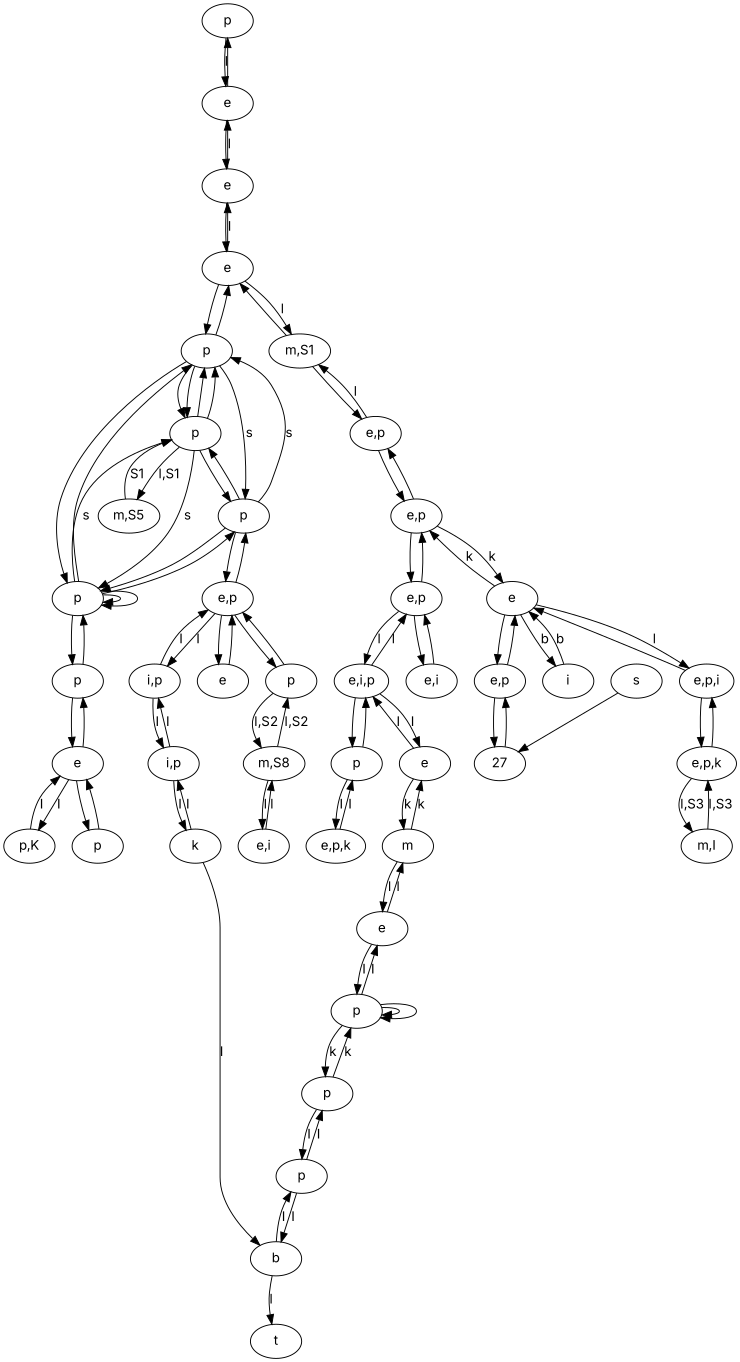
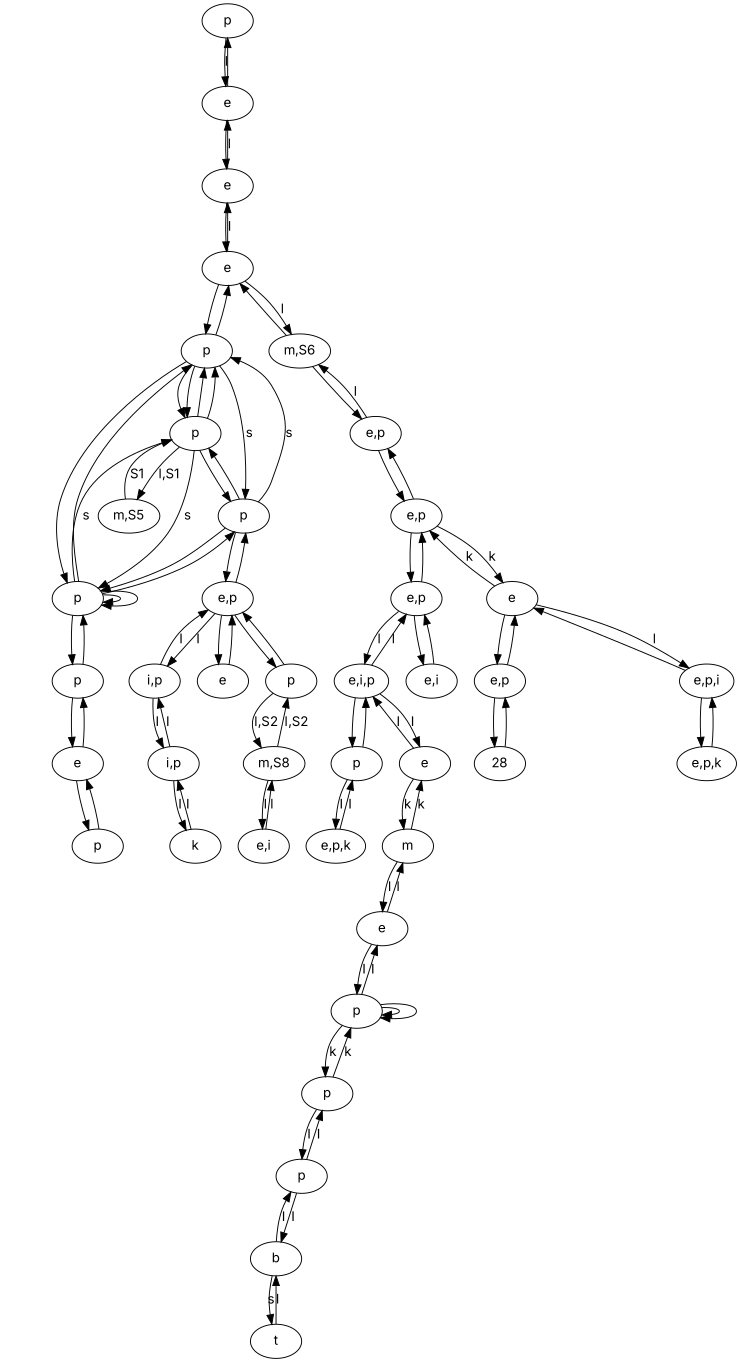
node "m,S1": label "m,S1" -> "m,S6"
node "i": removed
node "s": removed
node "27": label "27" -> "28"
node "p,K": removed
node "m,I": removed
edge "k" -> "b": now "t" -> "b"
edge "b" -> "t": label "l" -> "s"
